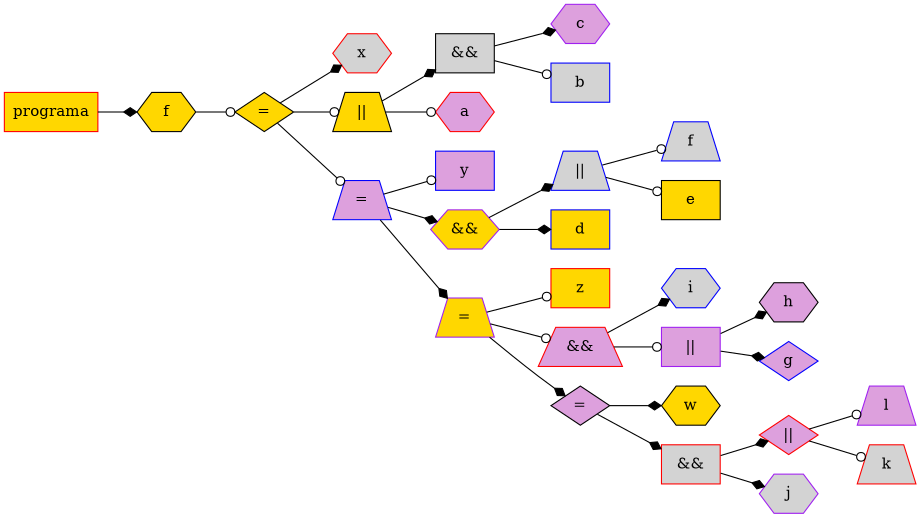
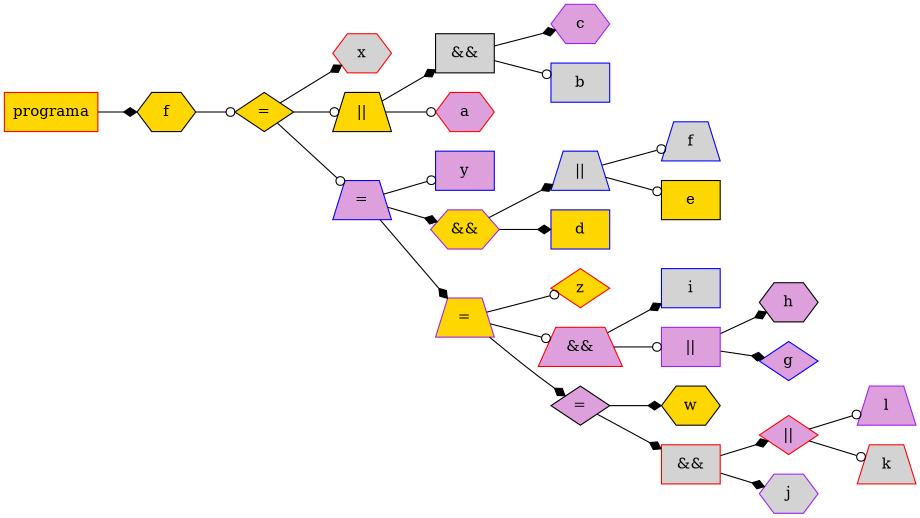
node "z": shape box -> diamond
node "i": shape hexagon -> box
